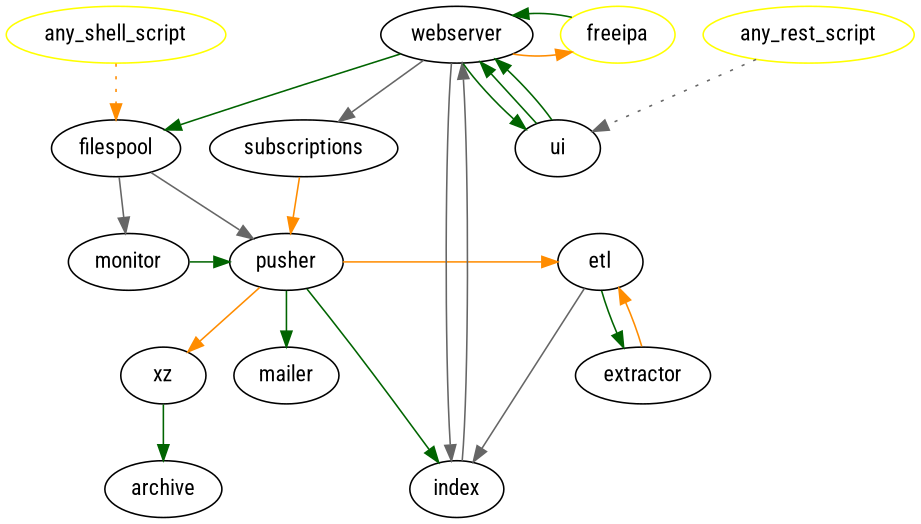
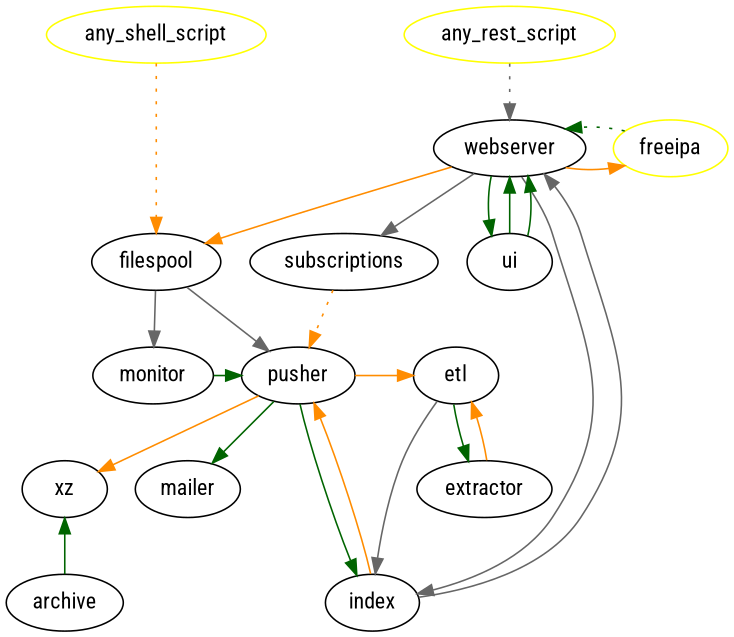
edge "freeipa" -> "webserver": style solid -> dotted
edge "webserver" -> "filespool": color darkgreen -> darkorange
edge "any_rest_script" -> "ui": now "any_rest_script" -> "webserver"
edge "subscriptions" -> "pusher": style solid -> dotted
edge "xz" -> "archive": reversed
edge "index" -> "pusher": added
